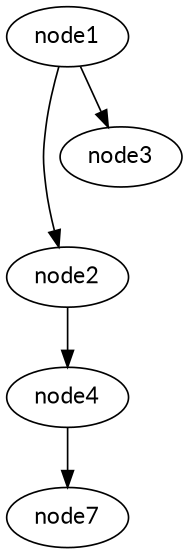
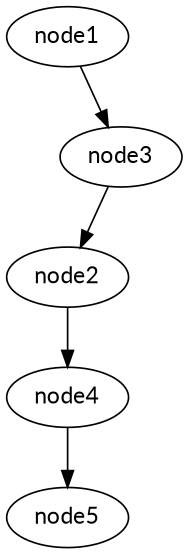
edge "node1" -> "node2": now "node3" -> "node2"
node "node7": label "node7" -> "node5"
